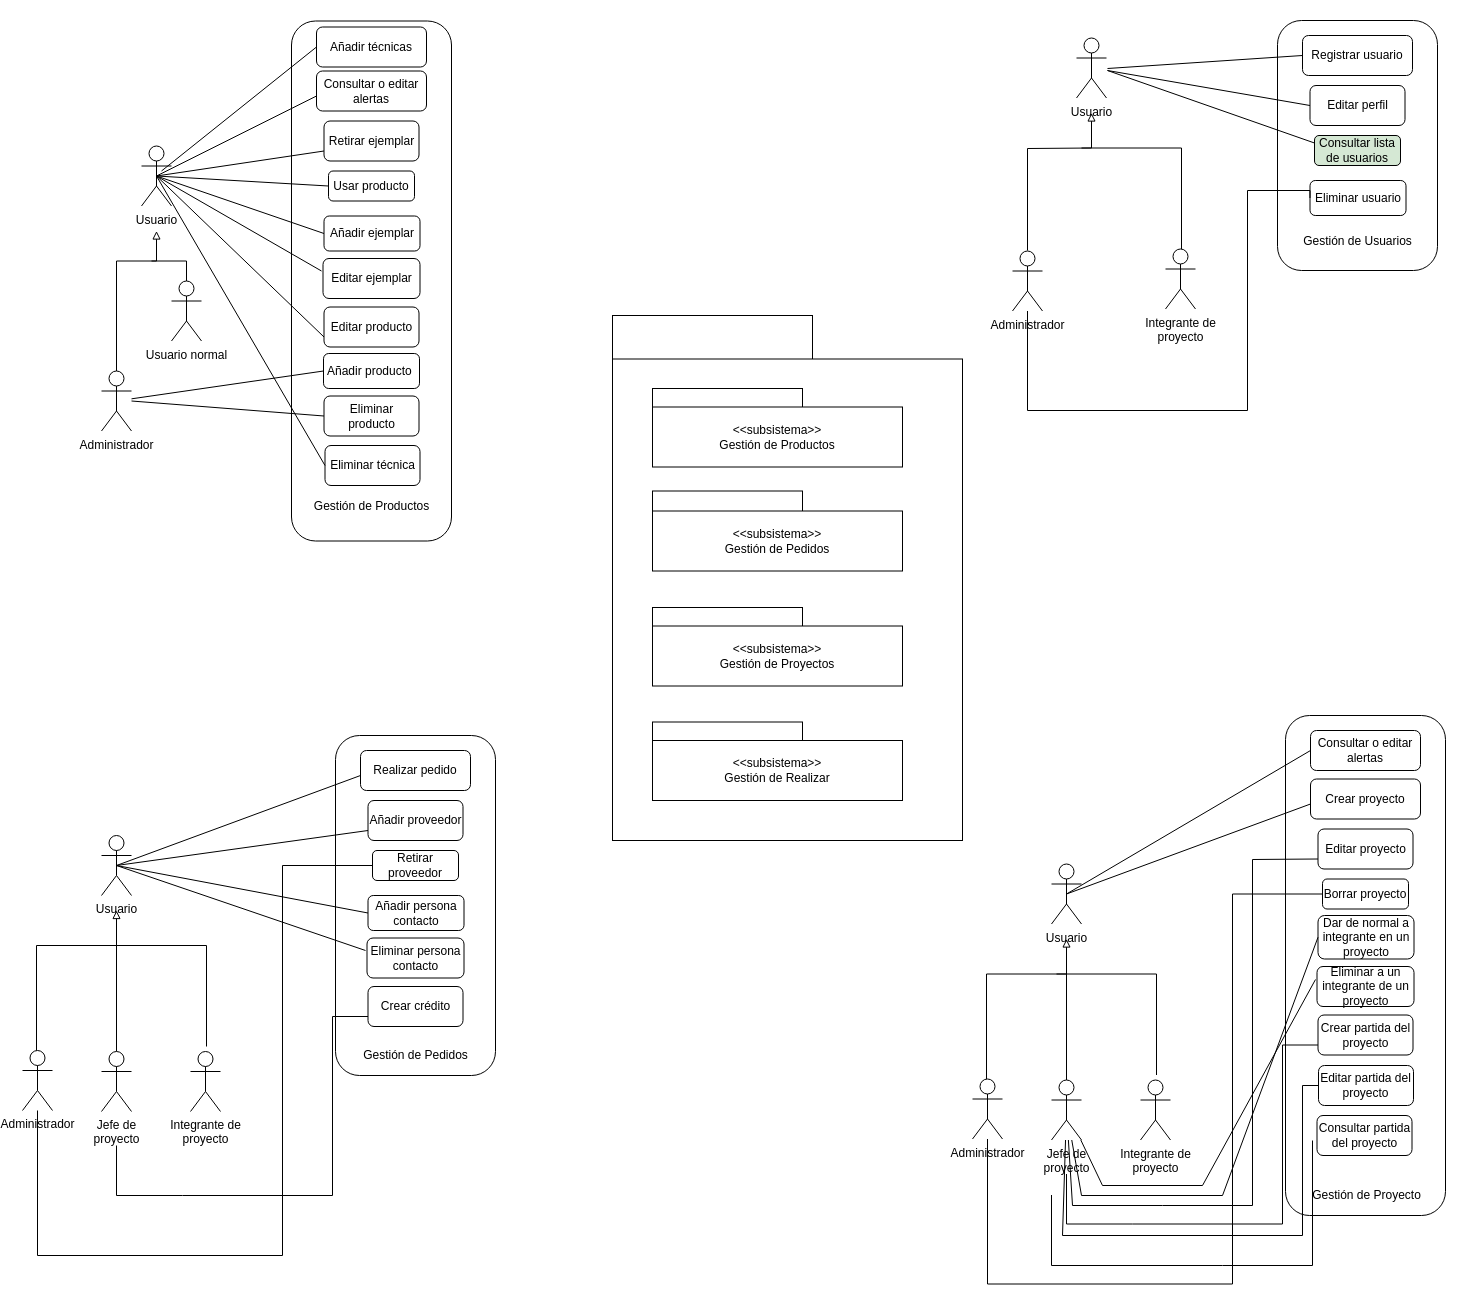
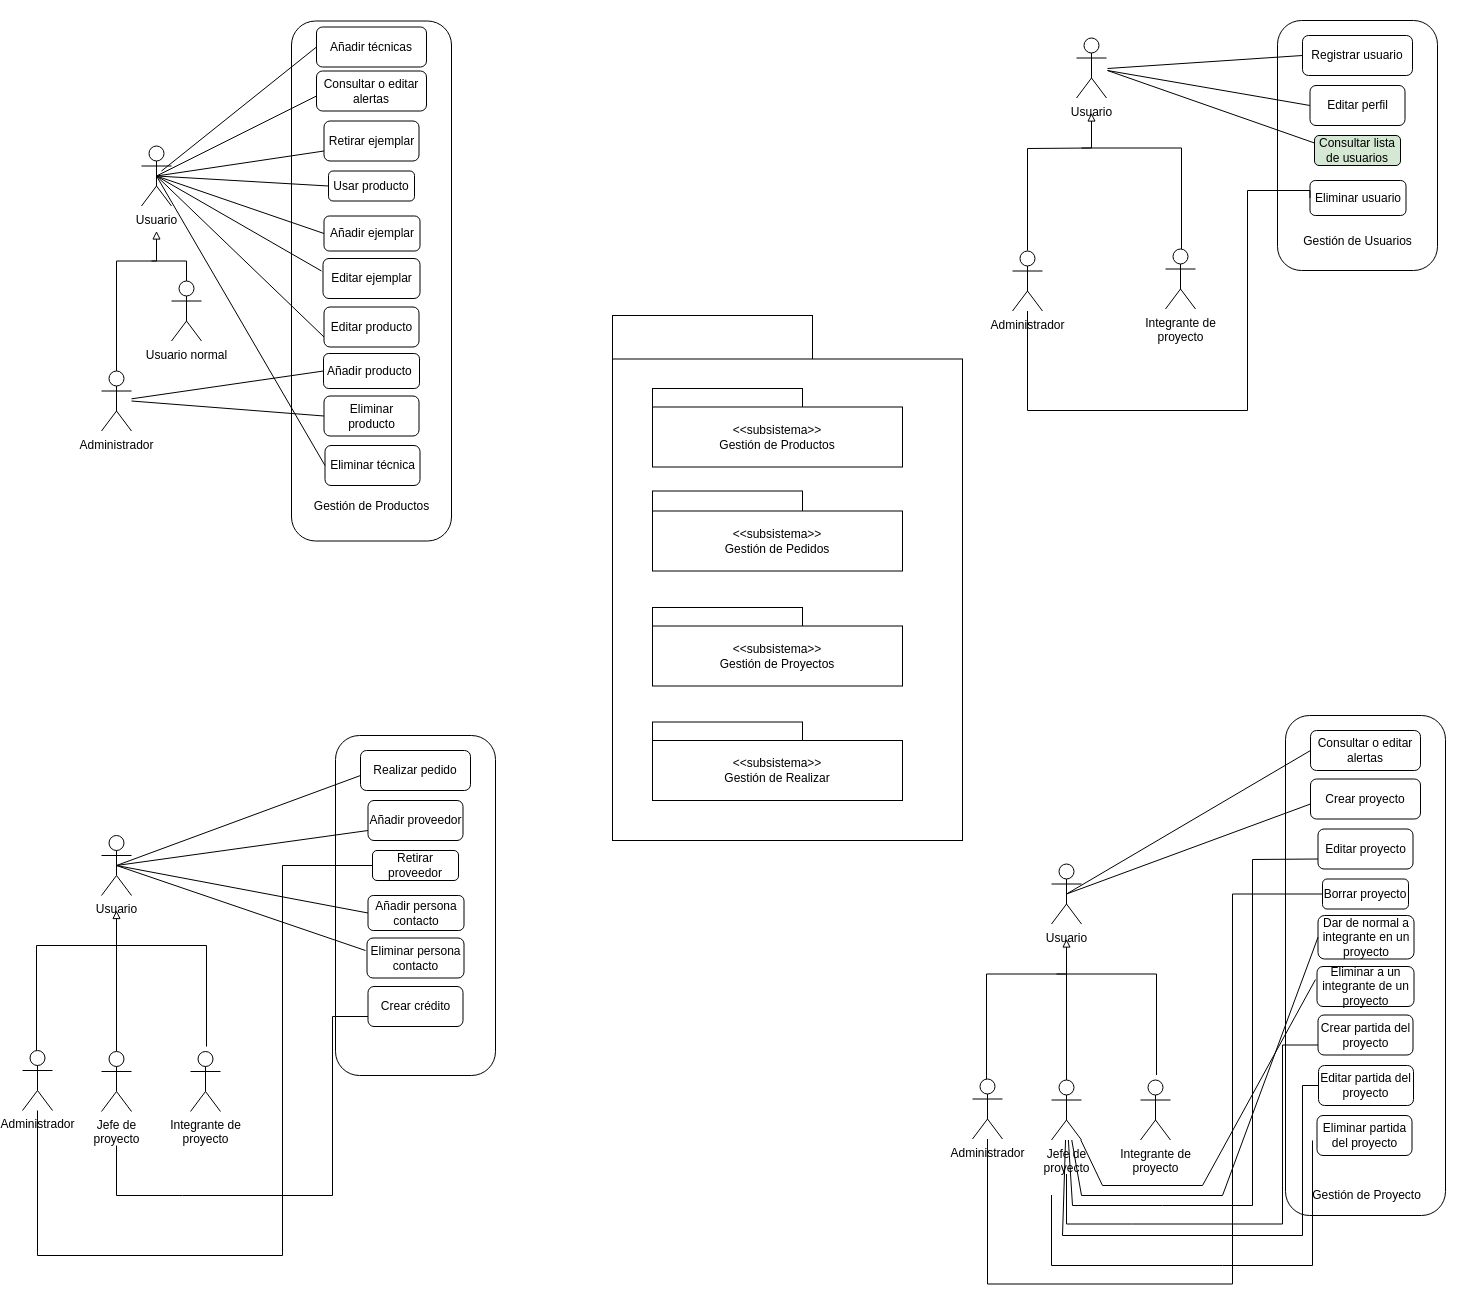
node "Gestión de Pedidos": removed
node "Consultar partida del proyecto": label "Consultar partida del proyecto" -> "Eliminar partida del proyecto"
